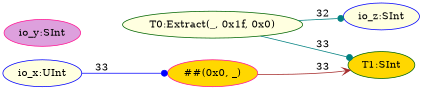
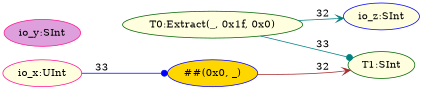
edge "T0:Extract(_, 0x1f, 0x0)" -> "io_z:SInt": arrowhead dot -> vee
node "T1:SInt": fillcolor gold -> lightyellow
edge "##(0x0, _)" -> "T1:SInt": label "33" -> "32"
node "io_x:UInt": color blue -> deeppink
node "##(0x0, _)": color deeppink -> blue
